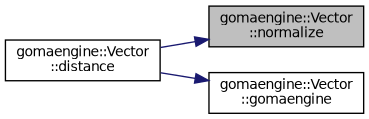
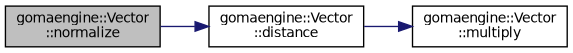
edge "gomaengine::Vector ::distance" -> "gomaengine::Vector ::normalize": reversed
node "gomaengine::Vector ::gomaengine": label "gomaengine::Vector ::gomaengine" -> "gomaengine::Vector ::multiply"
